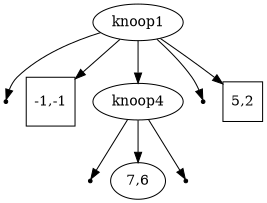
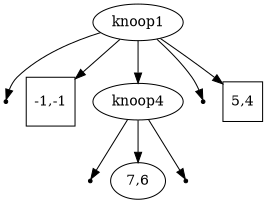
node "5,2": label "5,2" -> "5,4"
